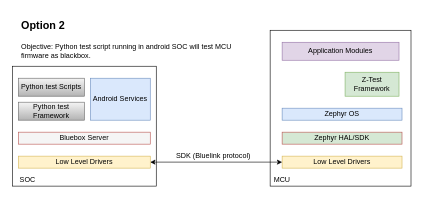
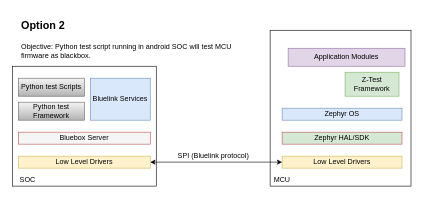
node "Application Modules": moved (341, 51) -> (347, 57)
node "Android Services": label "Android Services" -> "Bluelink Services"
node "SDK (Bluelink protocol)": label "SDK (Bluelink protocol)" -> "SPI (Bluelink protocol)"
